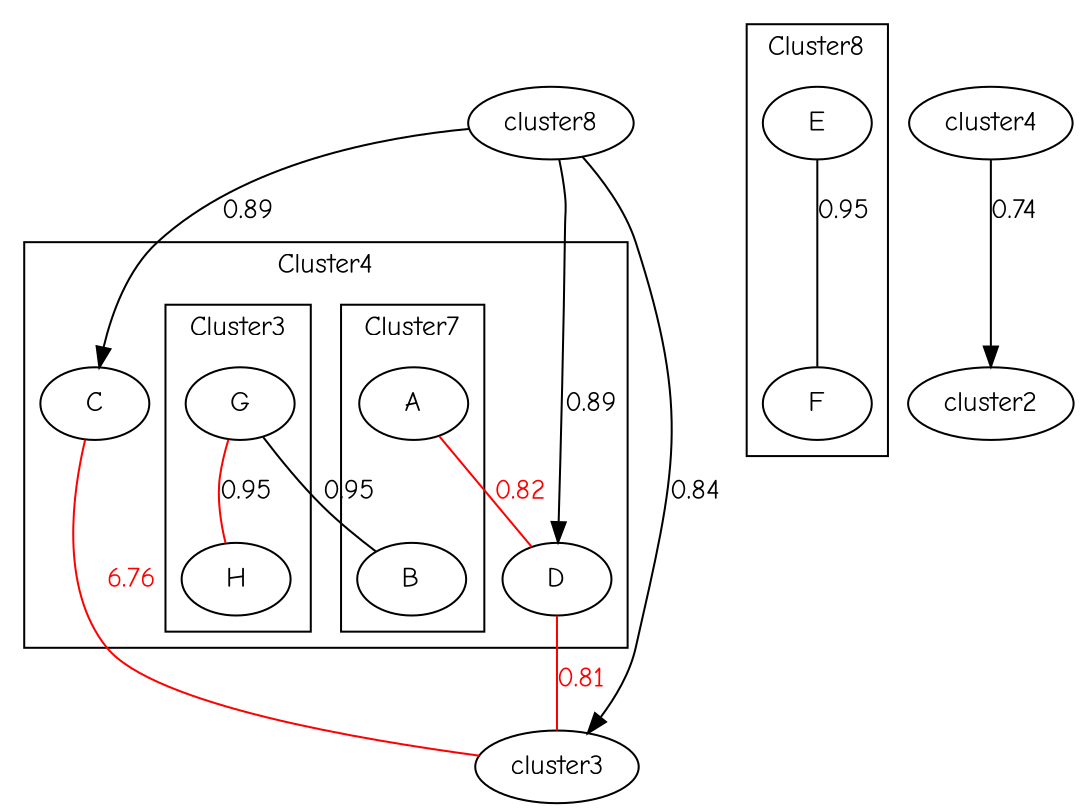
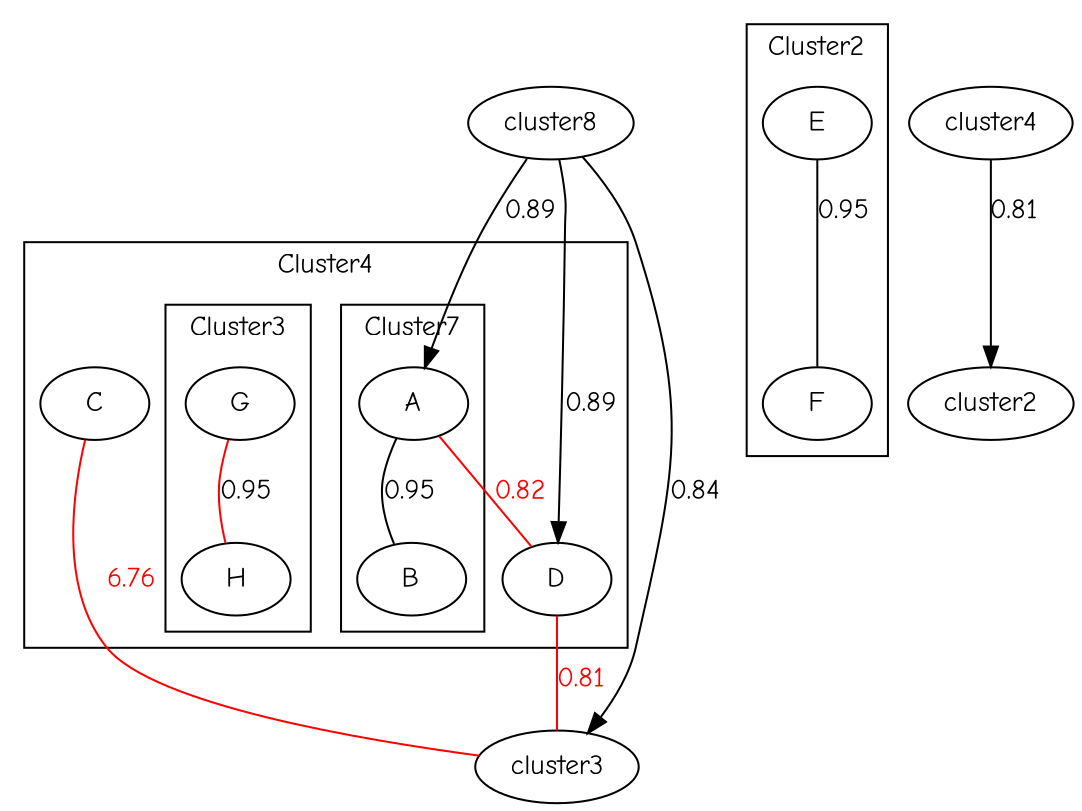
cluster "Cluster8": label "Cluster8" -> "Cluster2"
edge "cluster8" -- "C": now "cluster8" -- "A"
edge "cluster4" -- "cluster2": label "0.74" -> "0.81"
edge "G" -- "B": now "A" -- "B"
